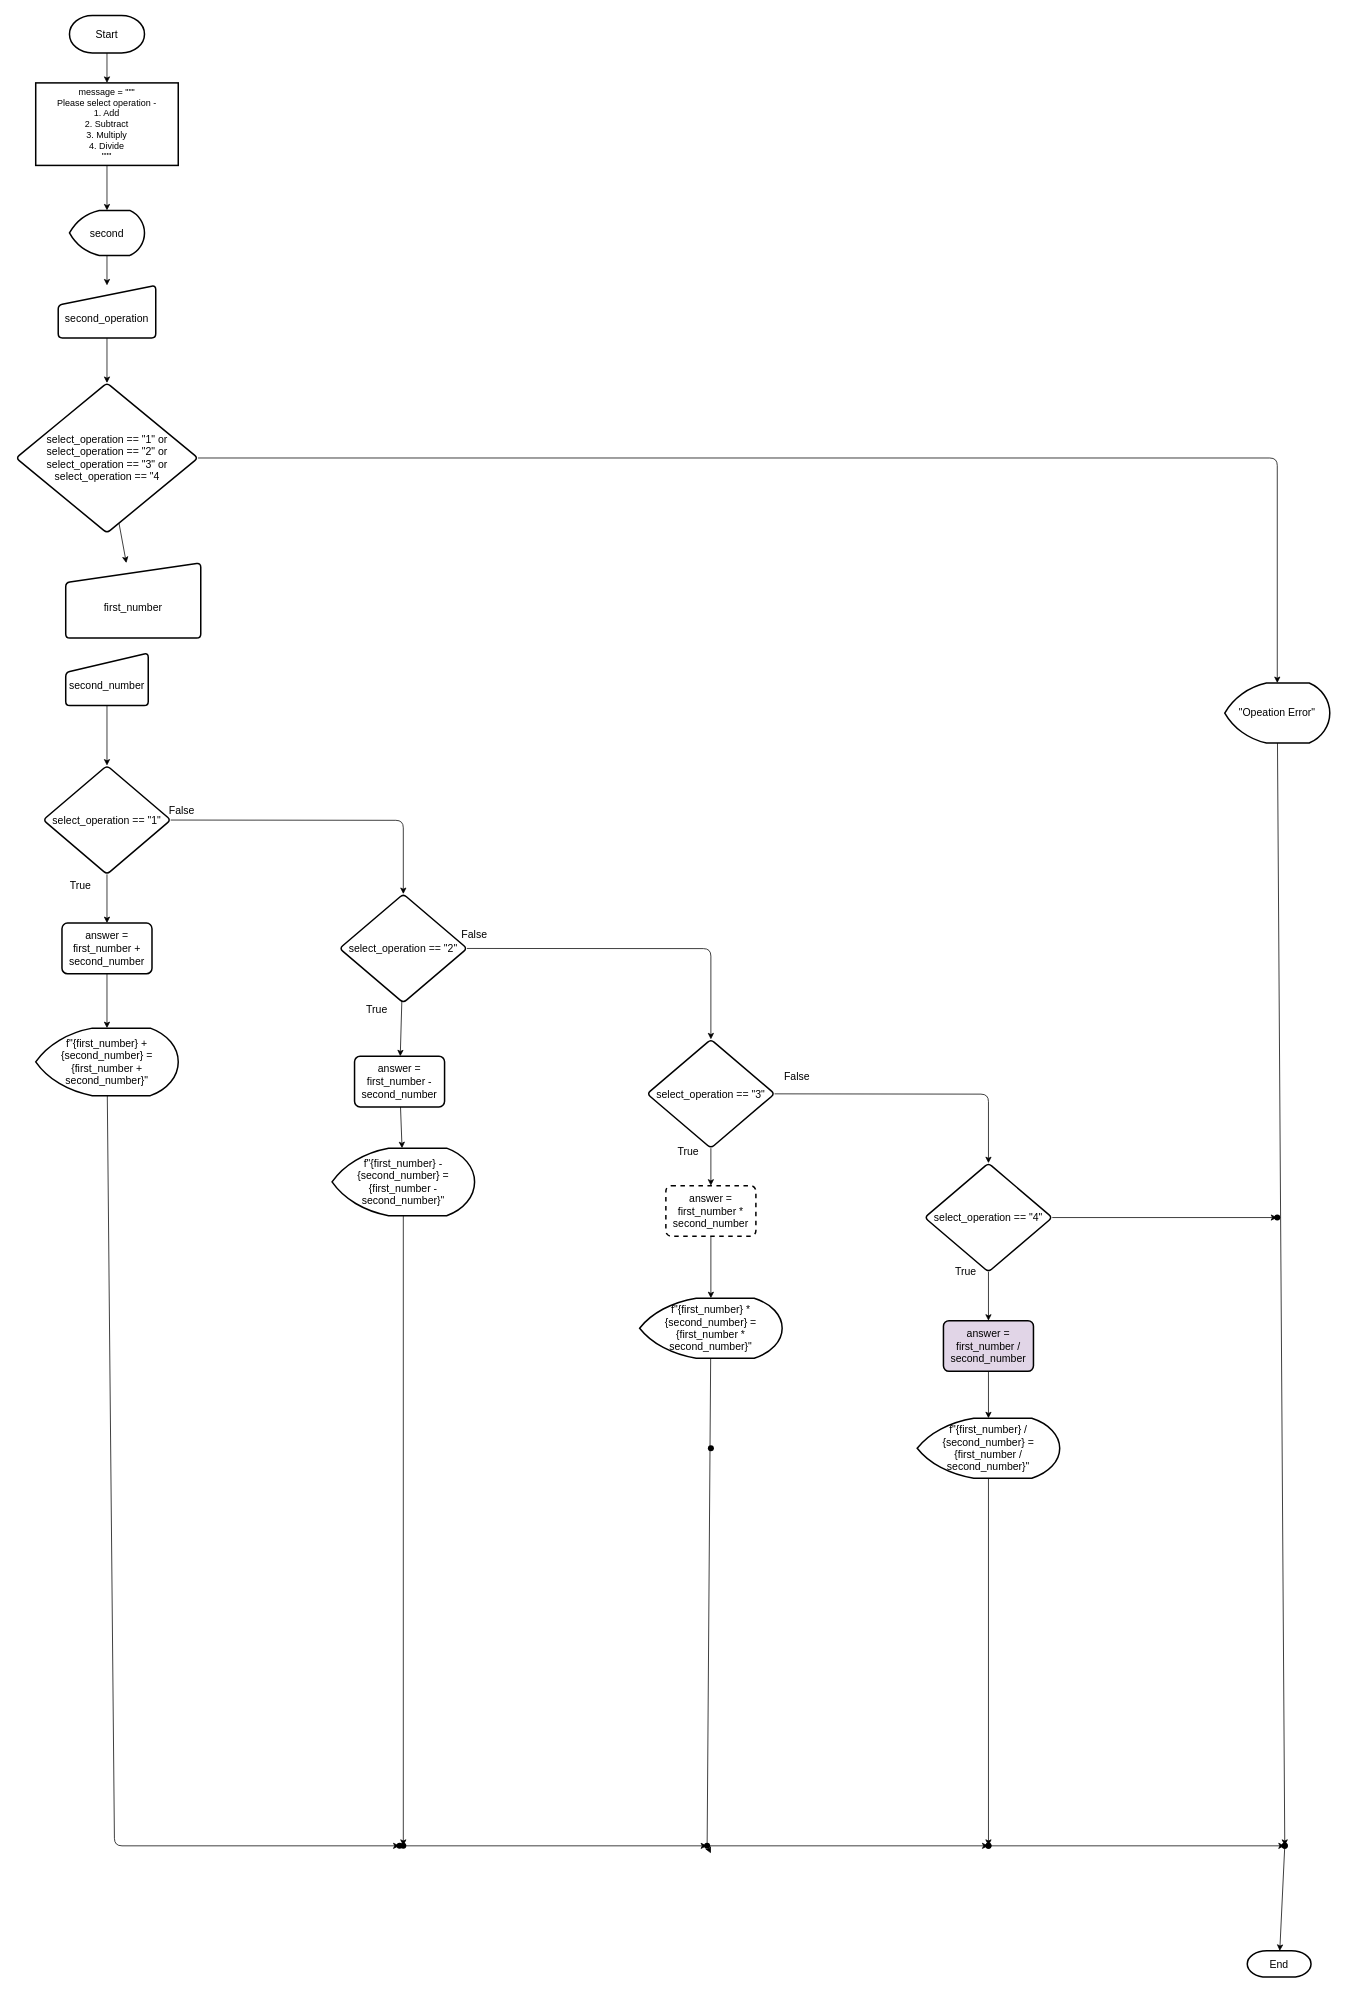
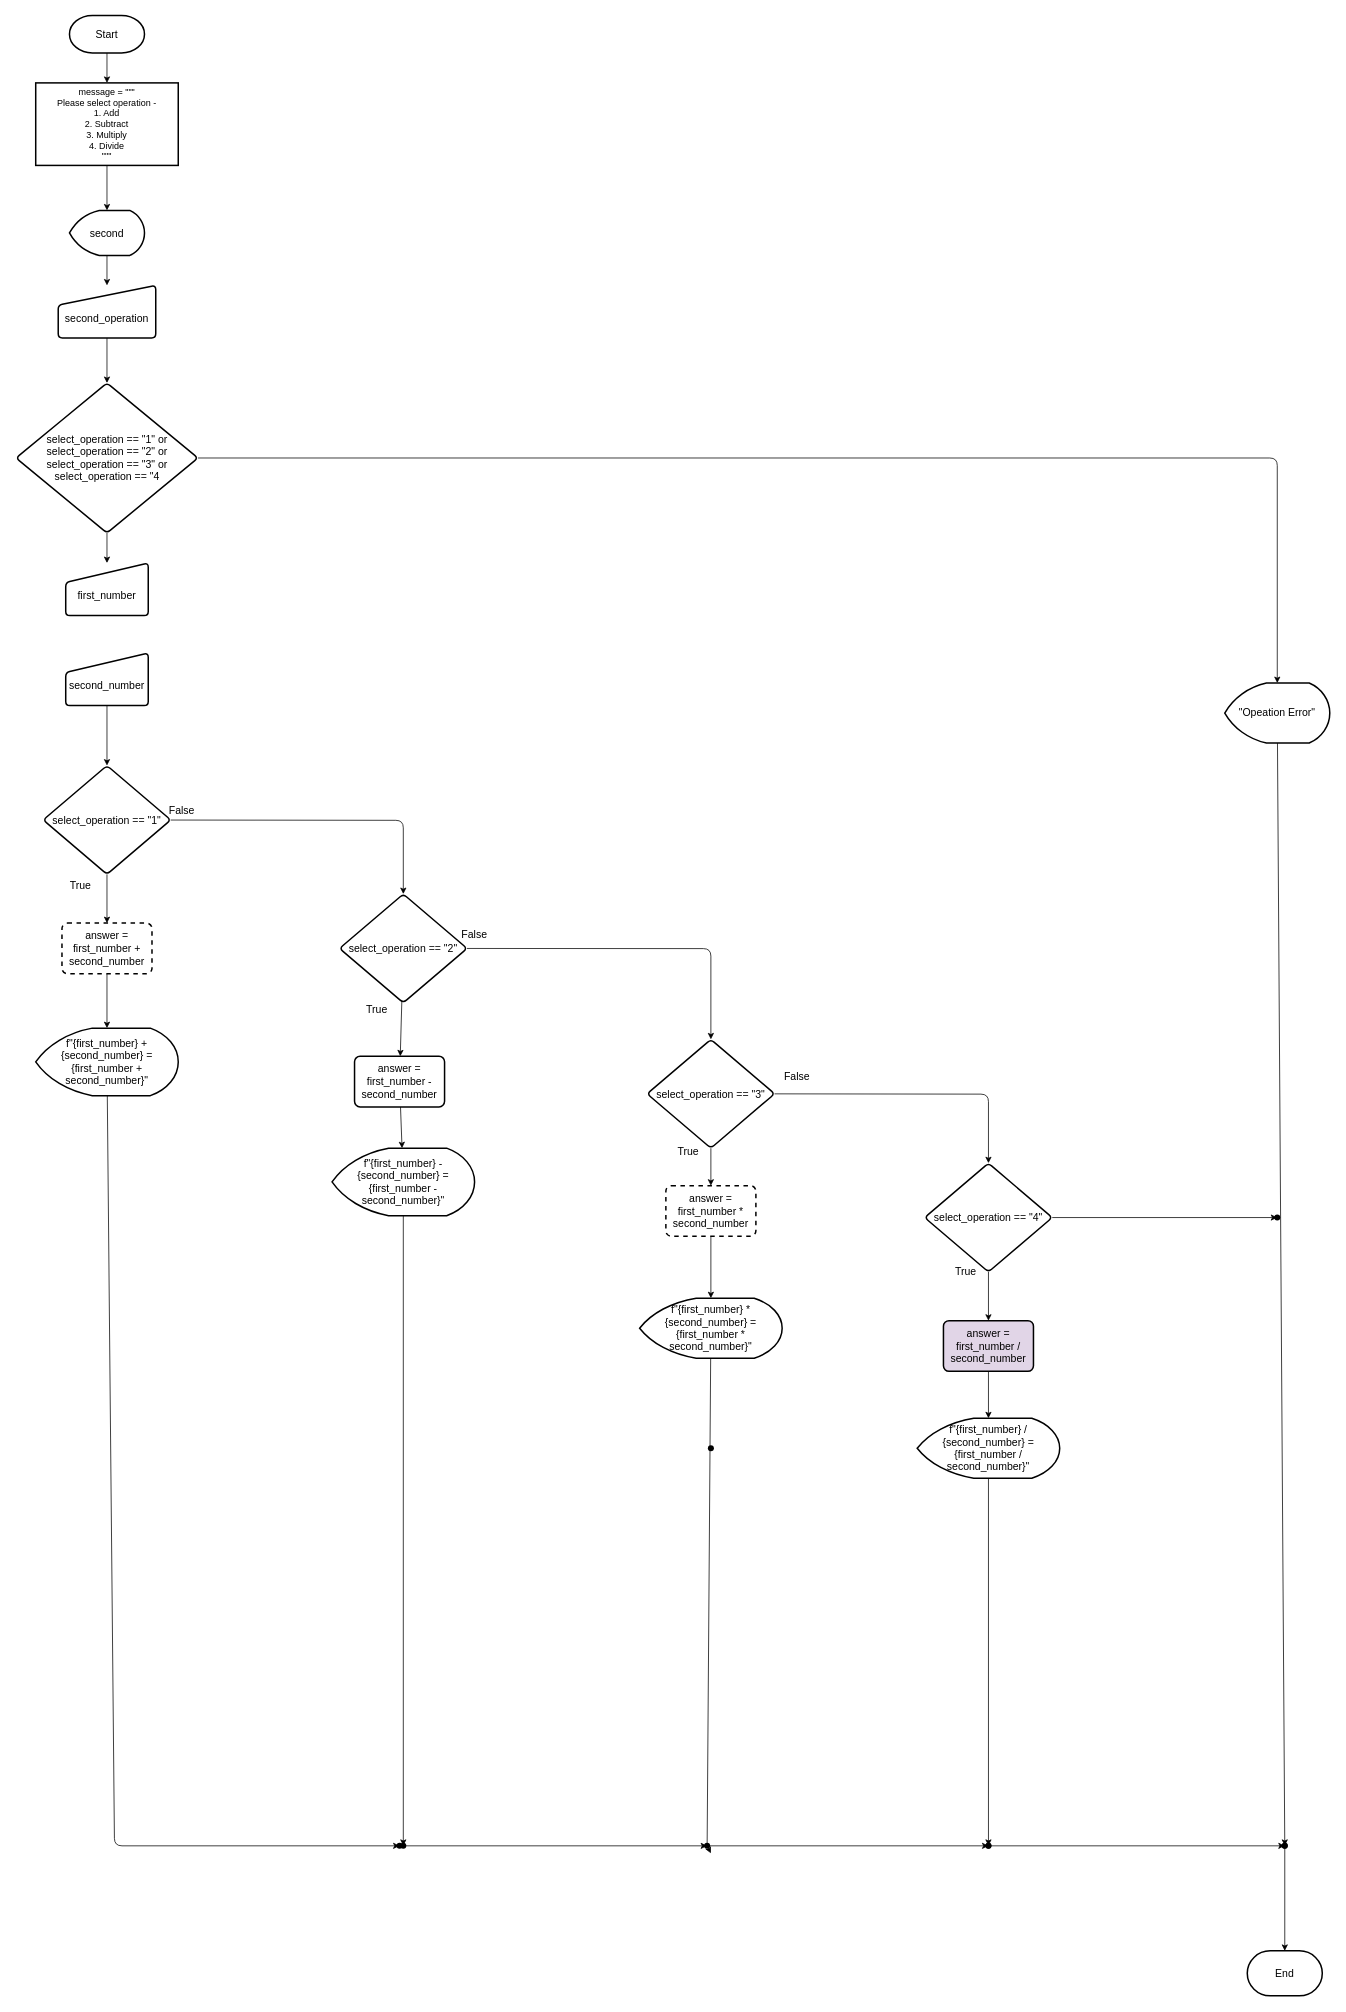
node "first_number": size 135x75 -> 83x53
node "answer = first_number + second_number": style solid -> dashed
node "End": size 64x26 -> 75x45
